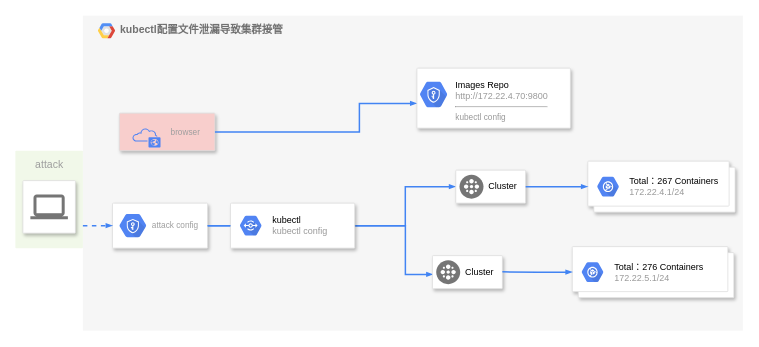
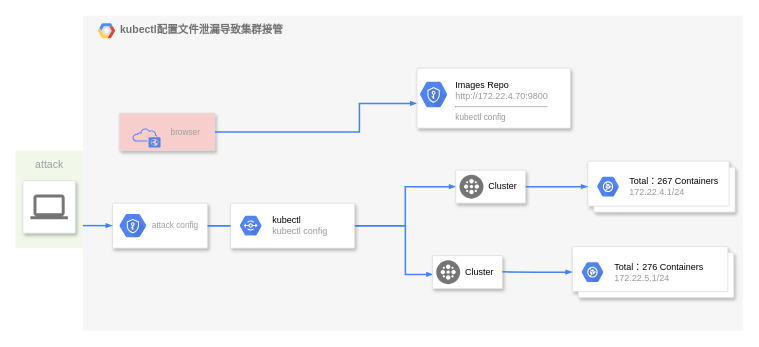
edge "attack" -> "attack config": style dashed -> solid
